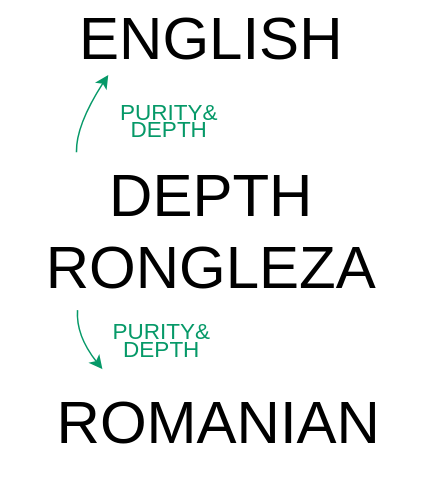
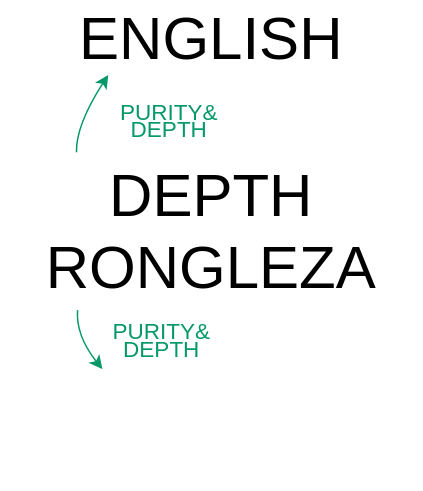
node "ROMANIAN": removed
